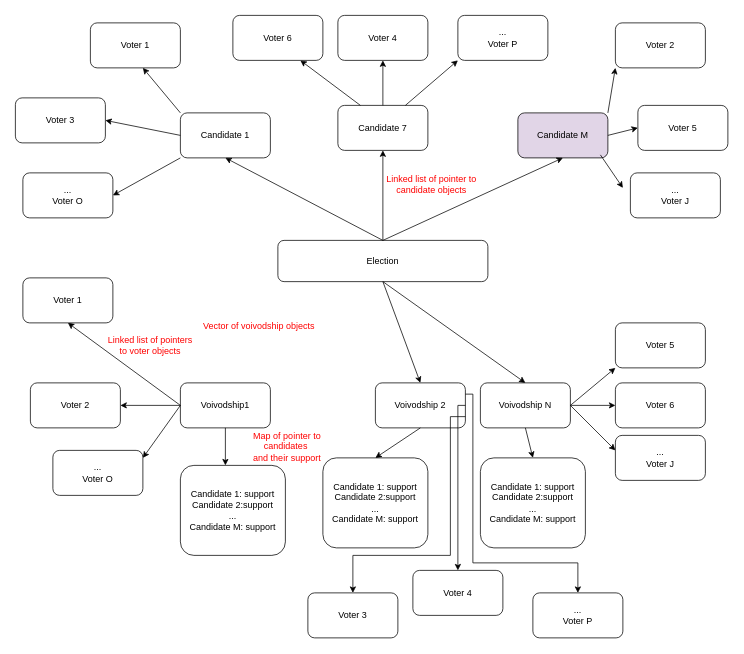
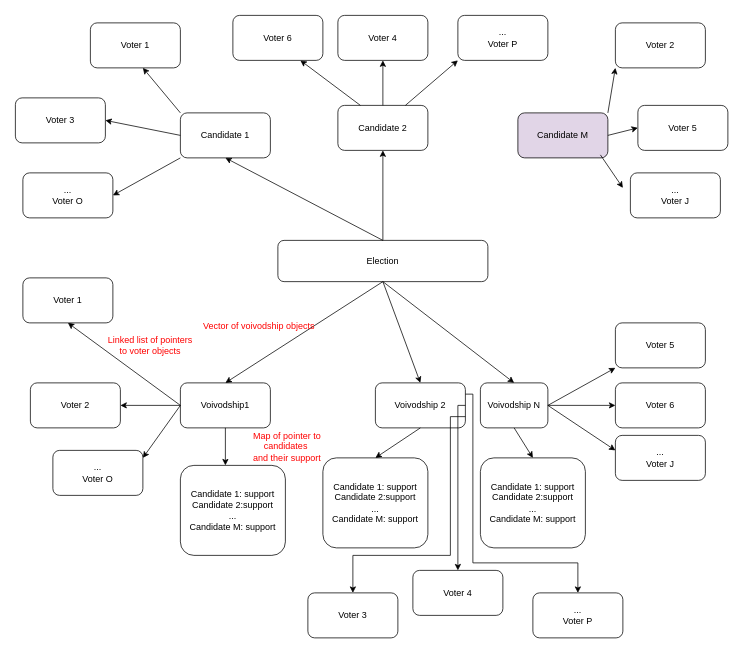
node "Candidate 7": label "Candidate 7" -> "Candidate 2"
node "Linked list of pointer to candidate objects": removed
edge "Election" -> "Candidate M": removed
edge "Election" -> "Voivodship1": added
node "Voivodship N": size 90x45 -> 68x45
